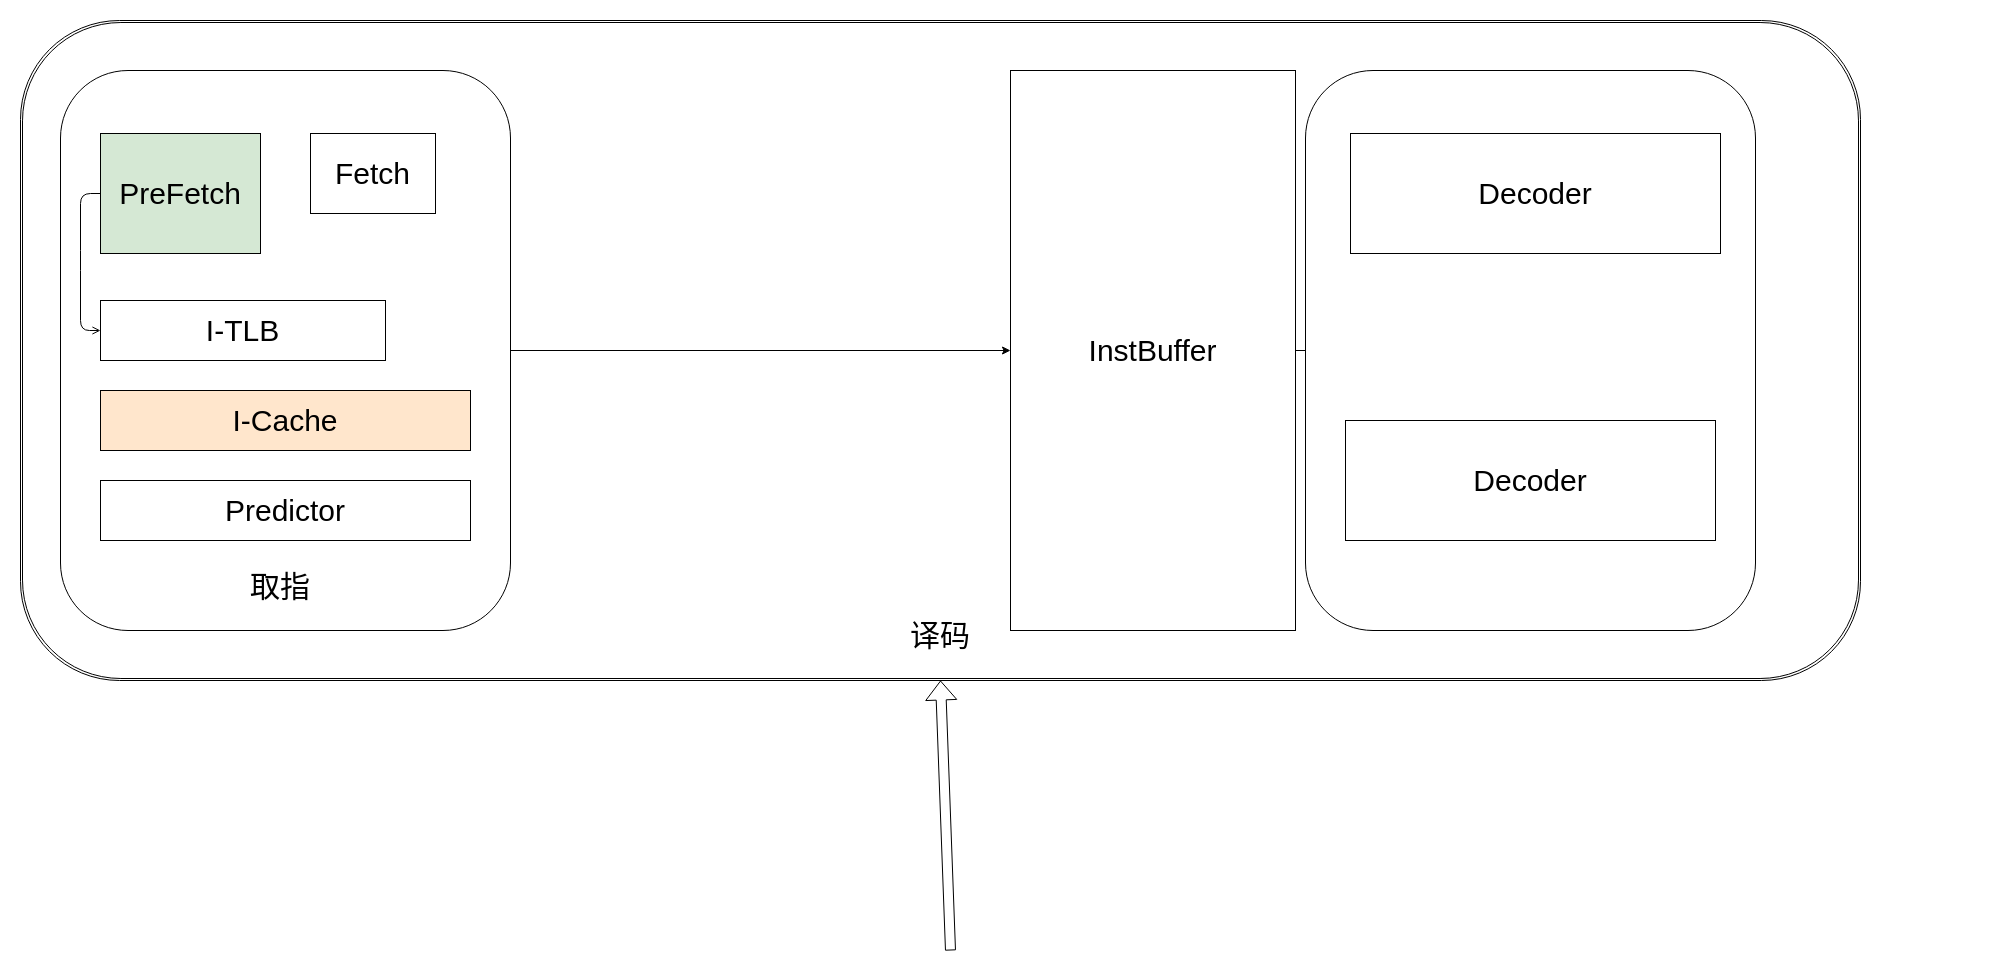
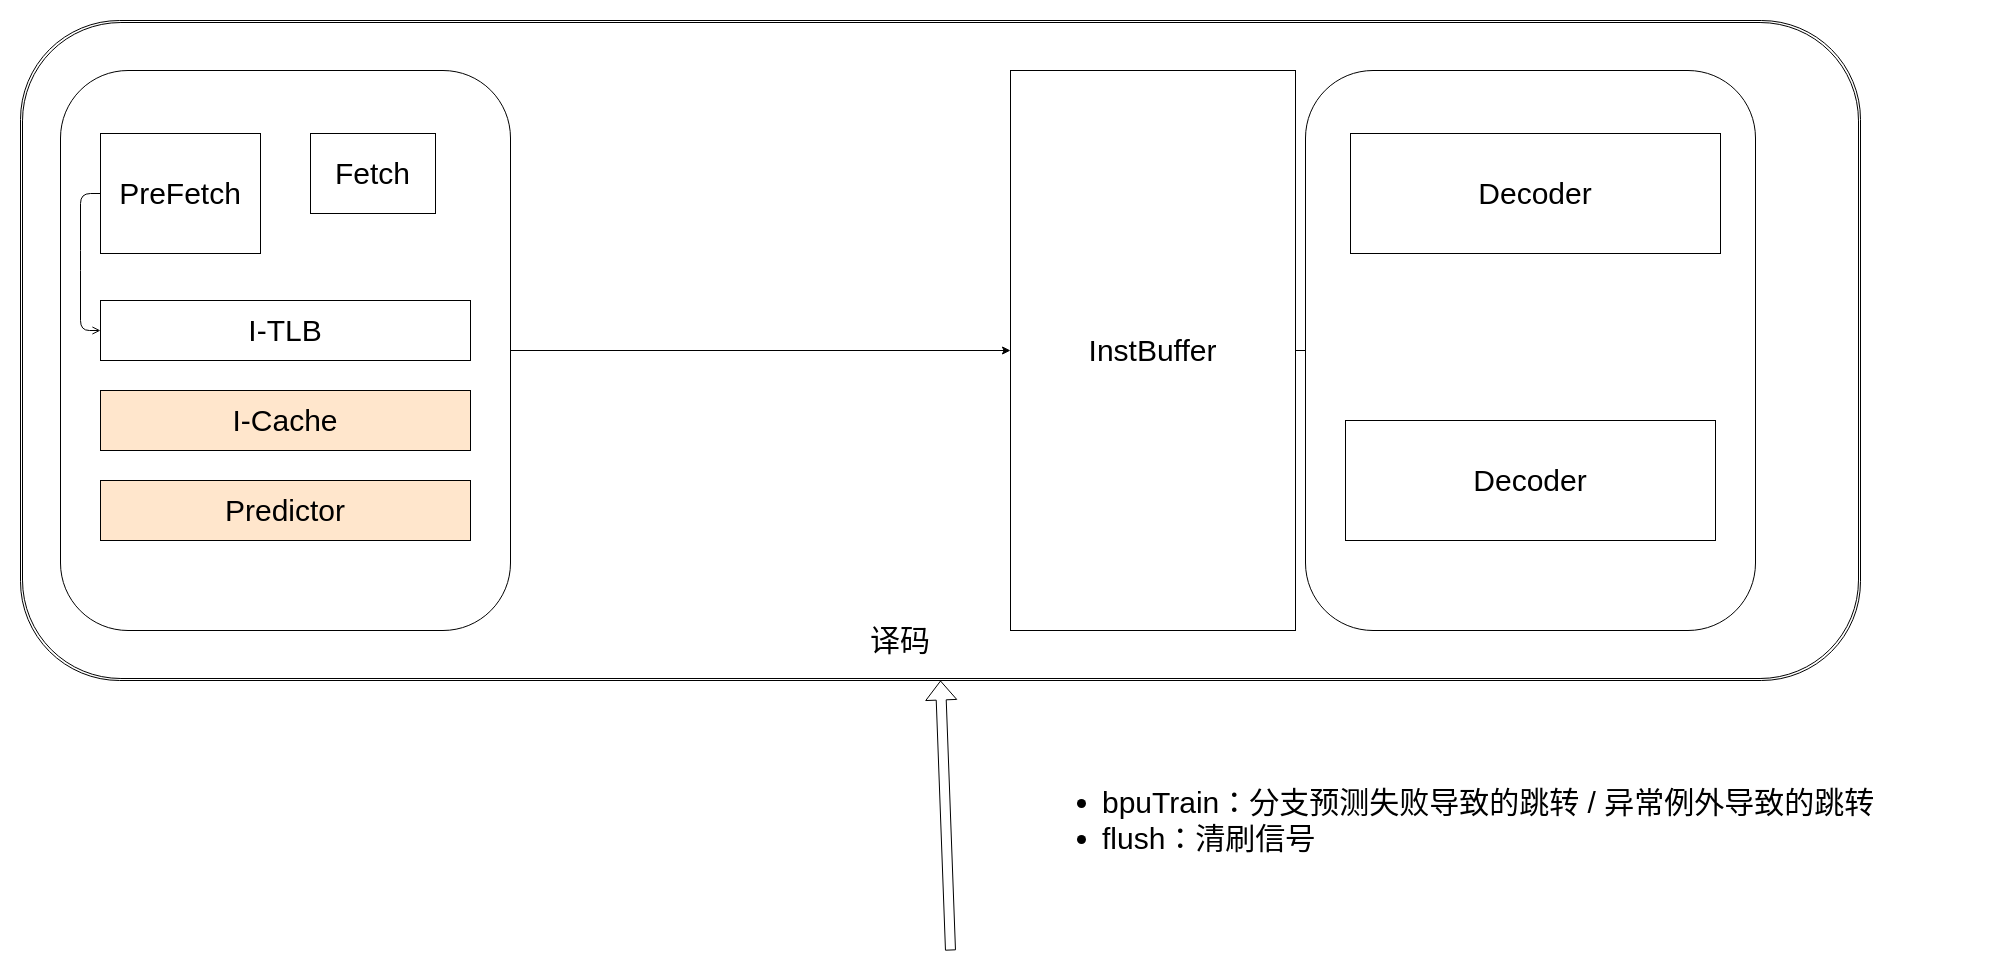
node "PreFetch": fillcolor #d5e8d4 -> #ffffff
node "I-TLB": size 285x60 -> 370x60
node "Predictor": fillcolor #ffffff -> #ffe6cc
node "取指": removed
node "译码": moved (941, 636) -> (901, 641)
node "bpuTrain：分支预测失败导致的跳转 / 异常例外导致的跳转 flush：清刷信号": added
